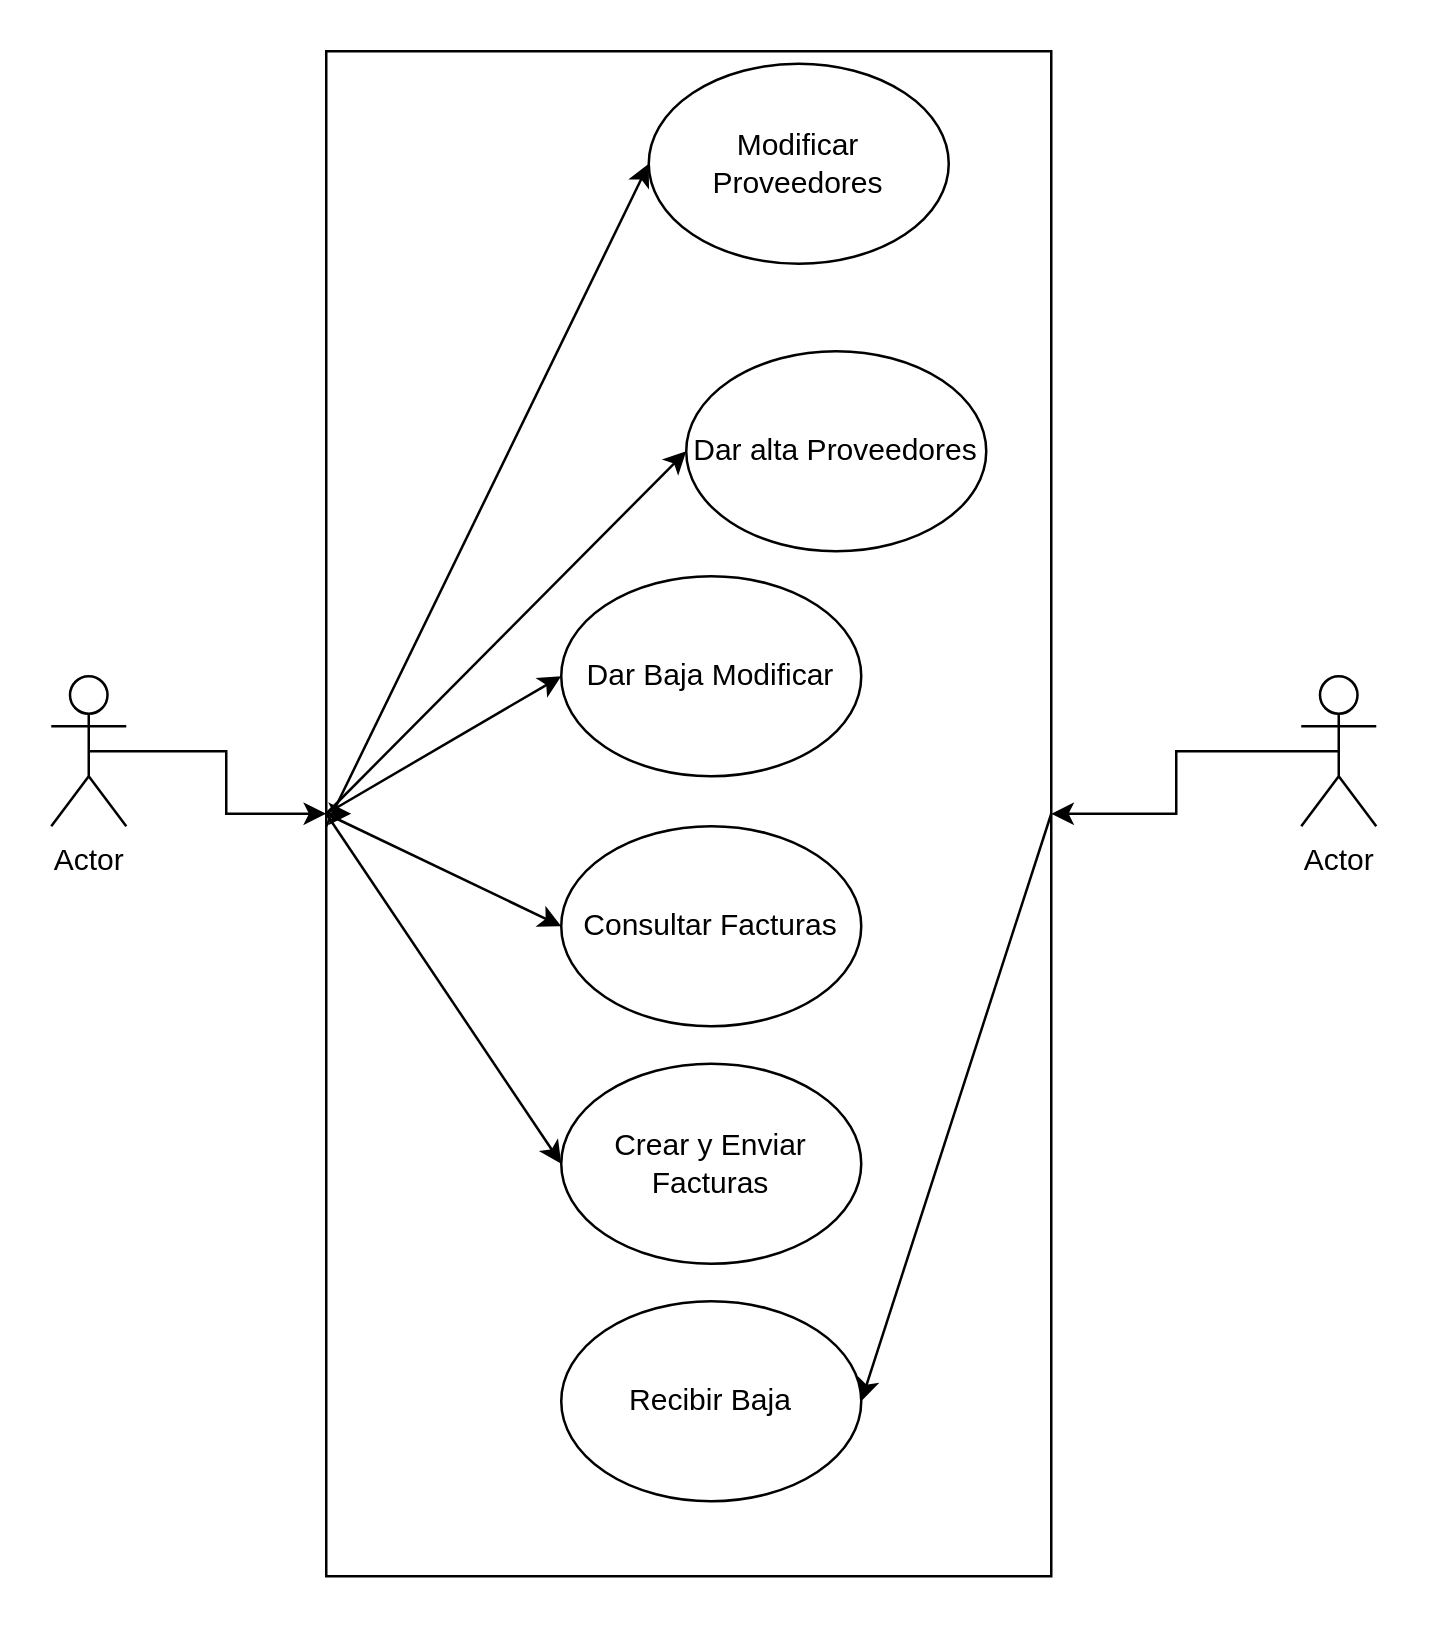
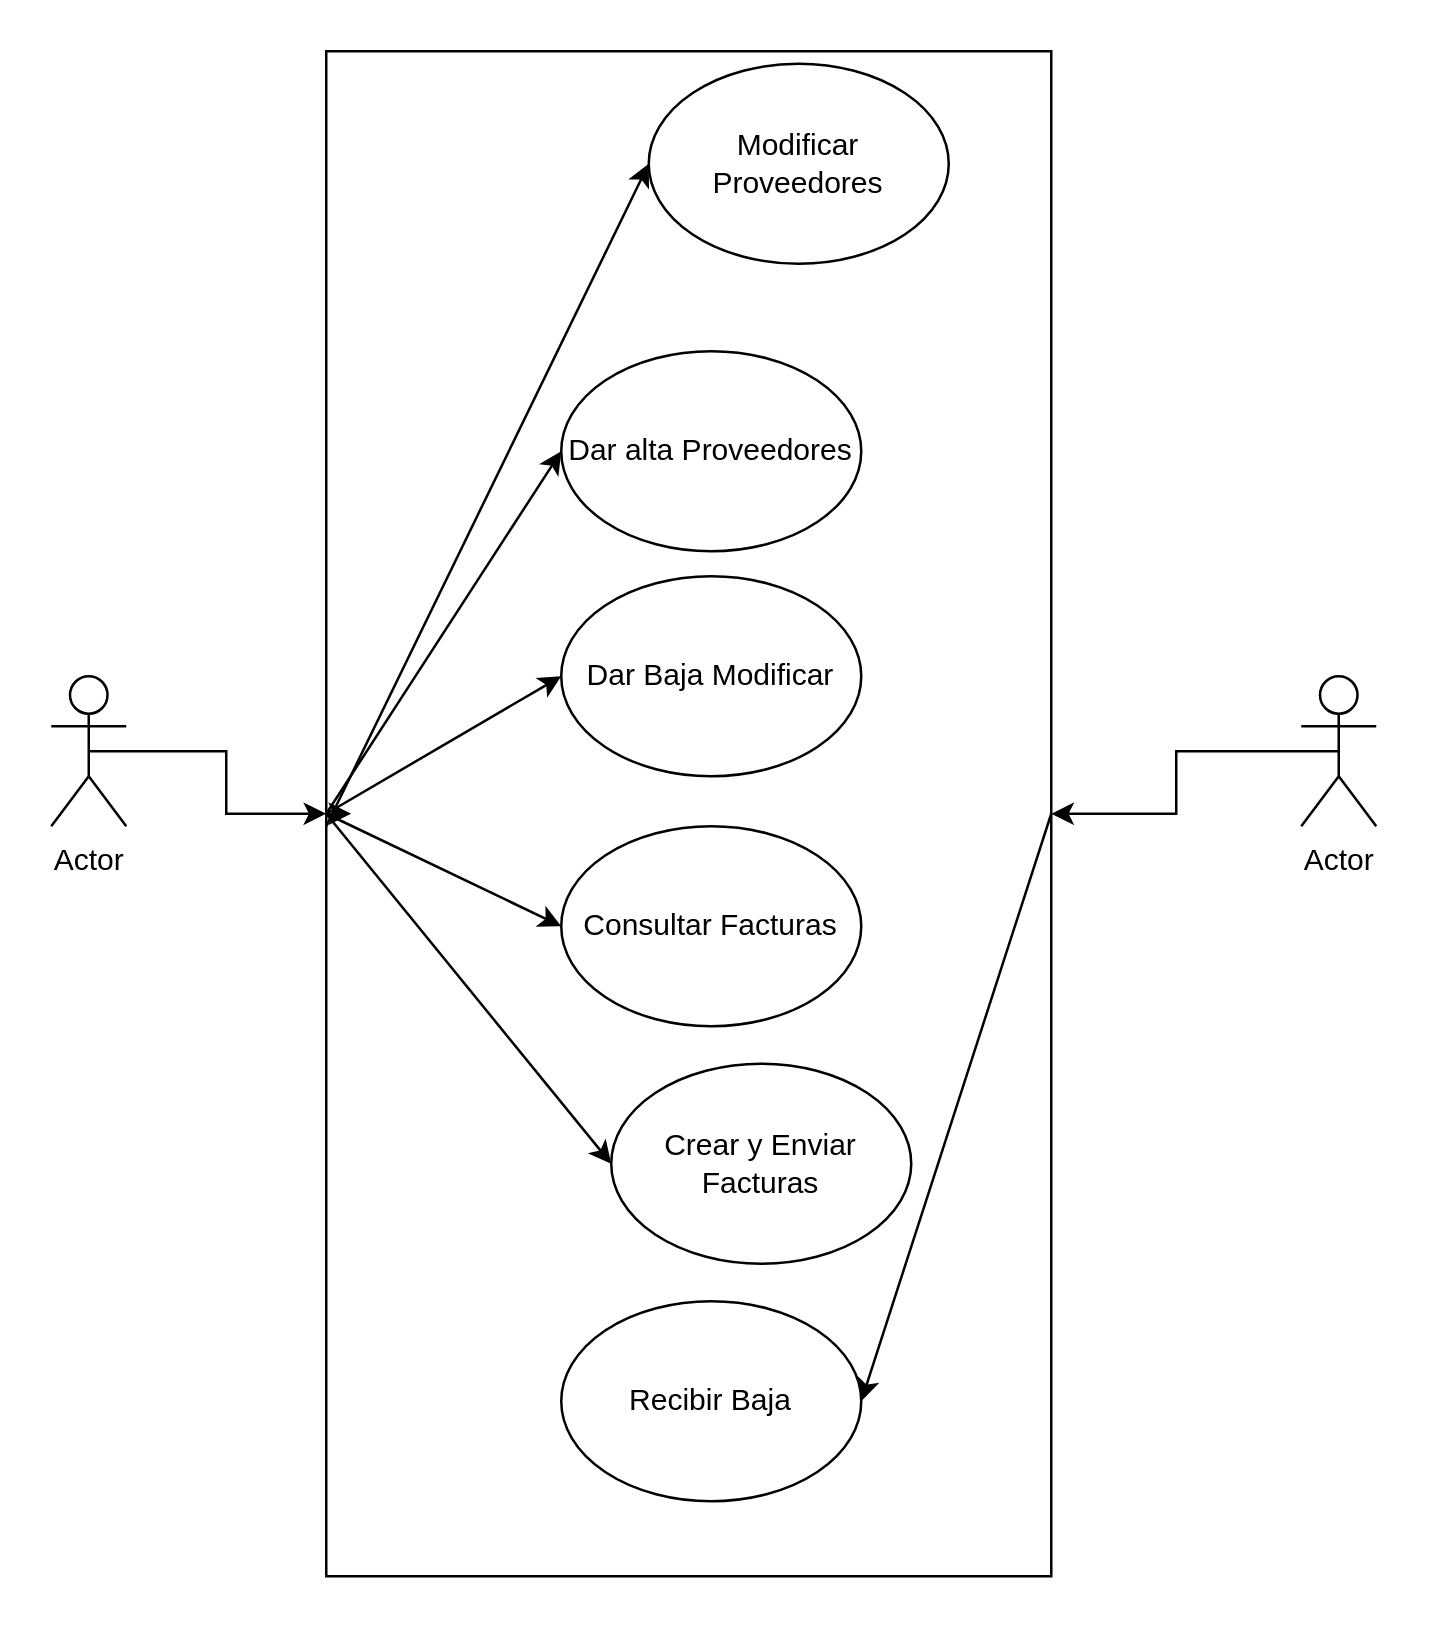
node "Dar alta Proveedores": moved (836, 451) -> (711, 451)
node "Crear y Enviar Facturas": moved (711, 1164) -> (761, 1164)
